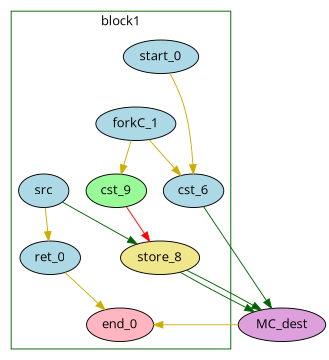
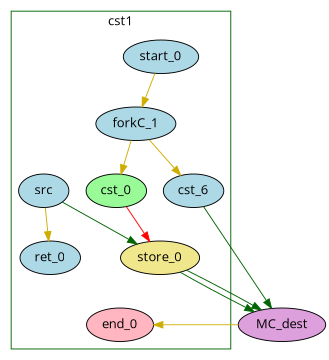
cluster "block1": label "block1" -> "cst1"
edge "start_0" -> "cst_6": now "start_0" -> "forkC_1"
node "cst_9": label "cst_9" -> "cst_0"
node "store_8": label "store_8" -> "store_0"
edge "ret_0" -> "end_0": removed
